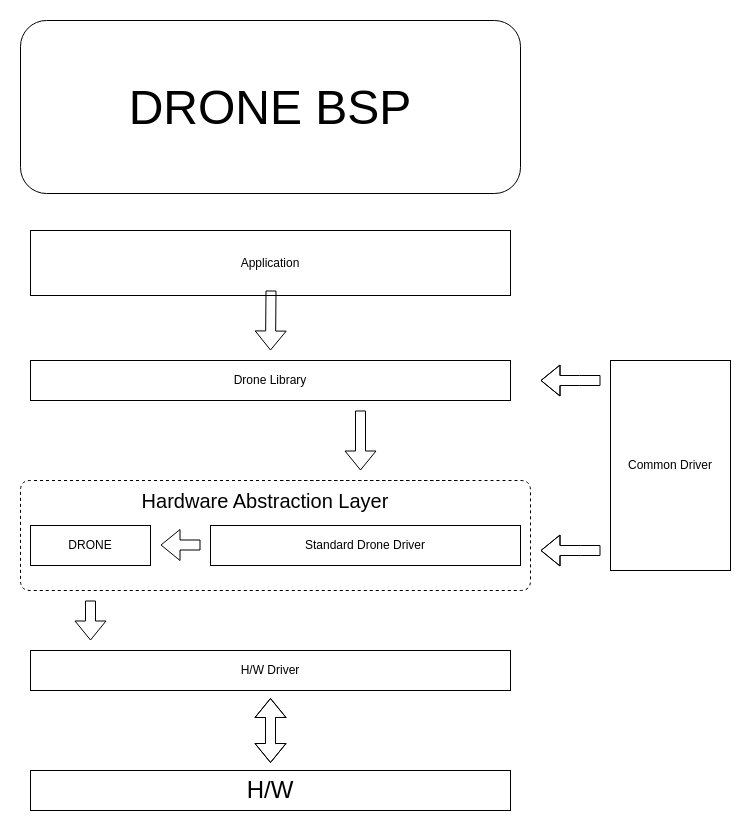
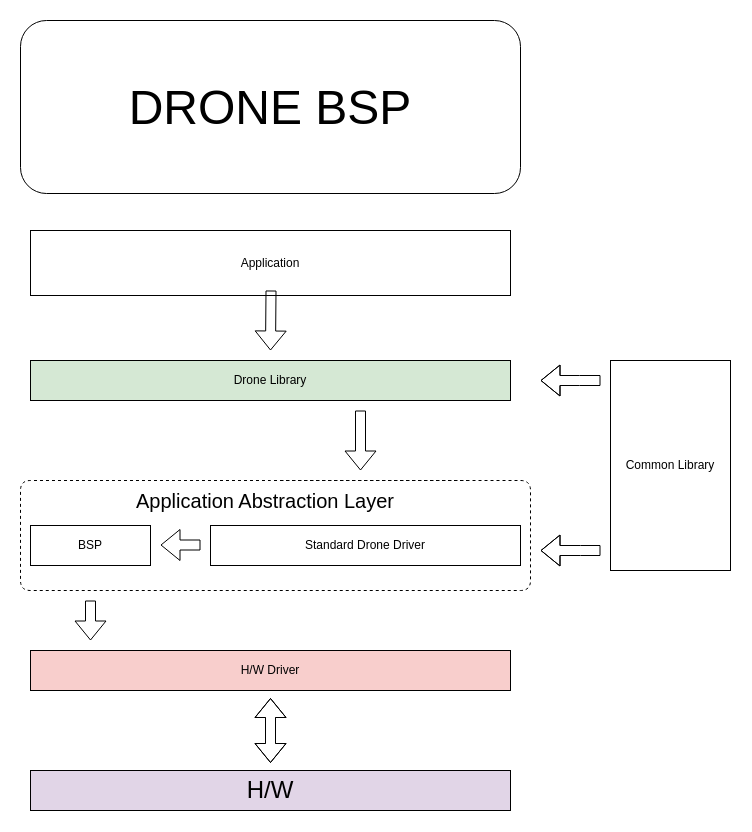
node "Drone Library": fillcolor #ffffff -> #d5e8d4
node "Common Driver": label "Common Driver" -> "Common Library"
node "Hardware Abstraction Layer": label "Hardware Abstraction Layer" -> "Application Abstraction Layer"
node "DRONE": label "DRONE" -> "BSP"
node "H/W Driver": fillcolor #ffffff -> #f8cecc
node "H/W": fillcolor #ffffff -> #e1d5e7
